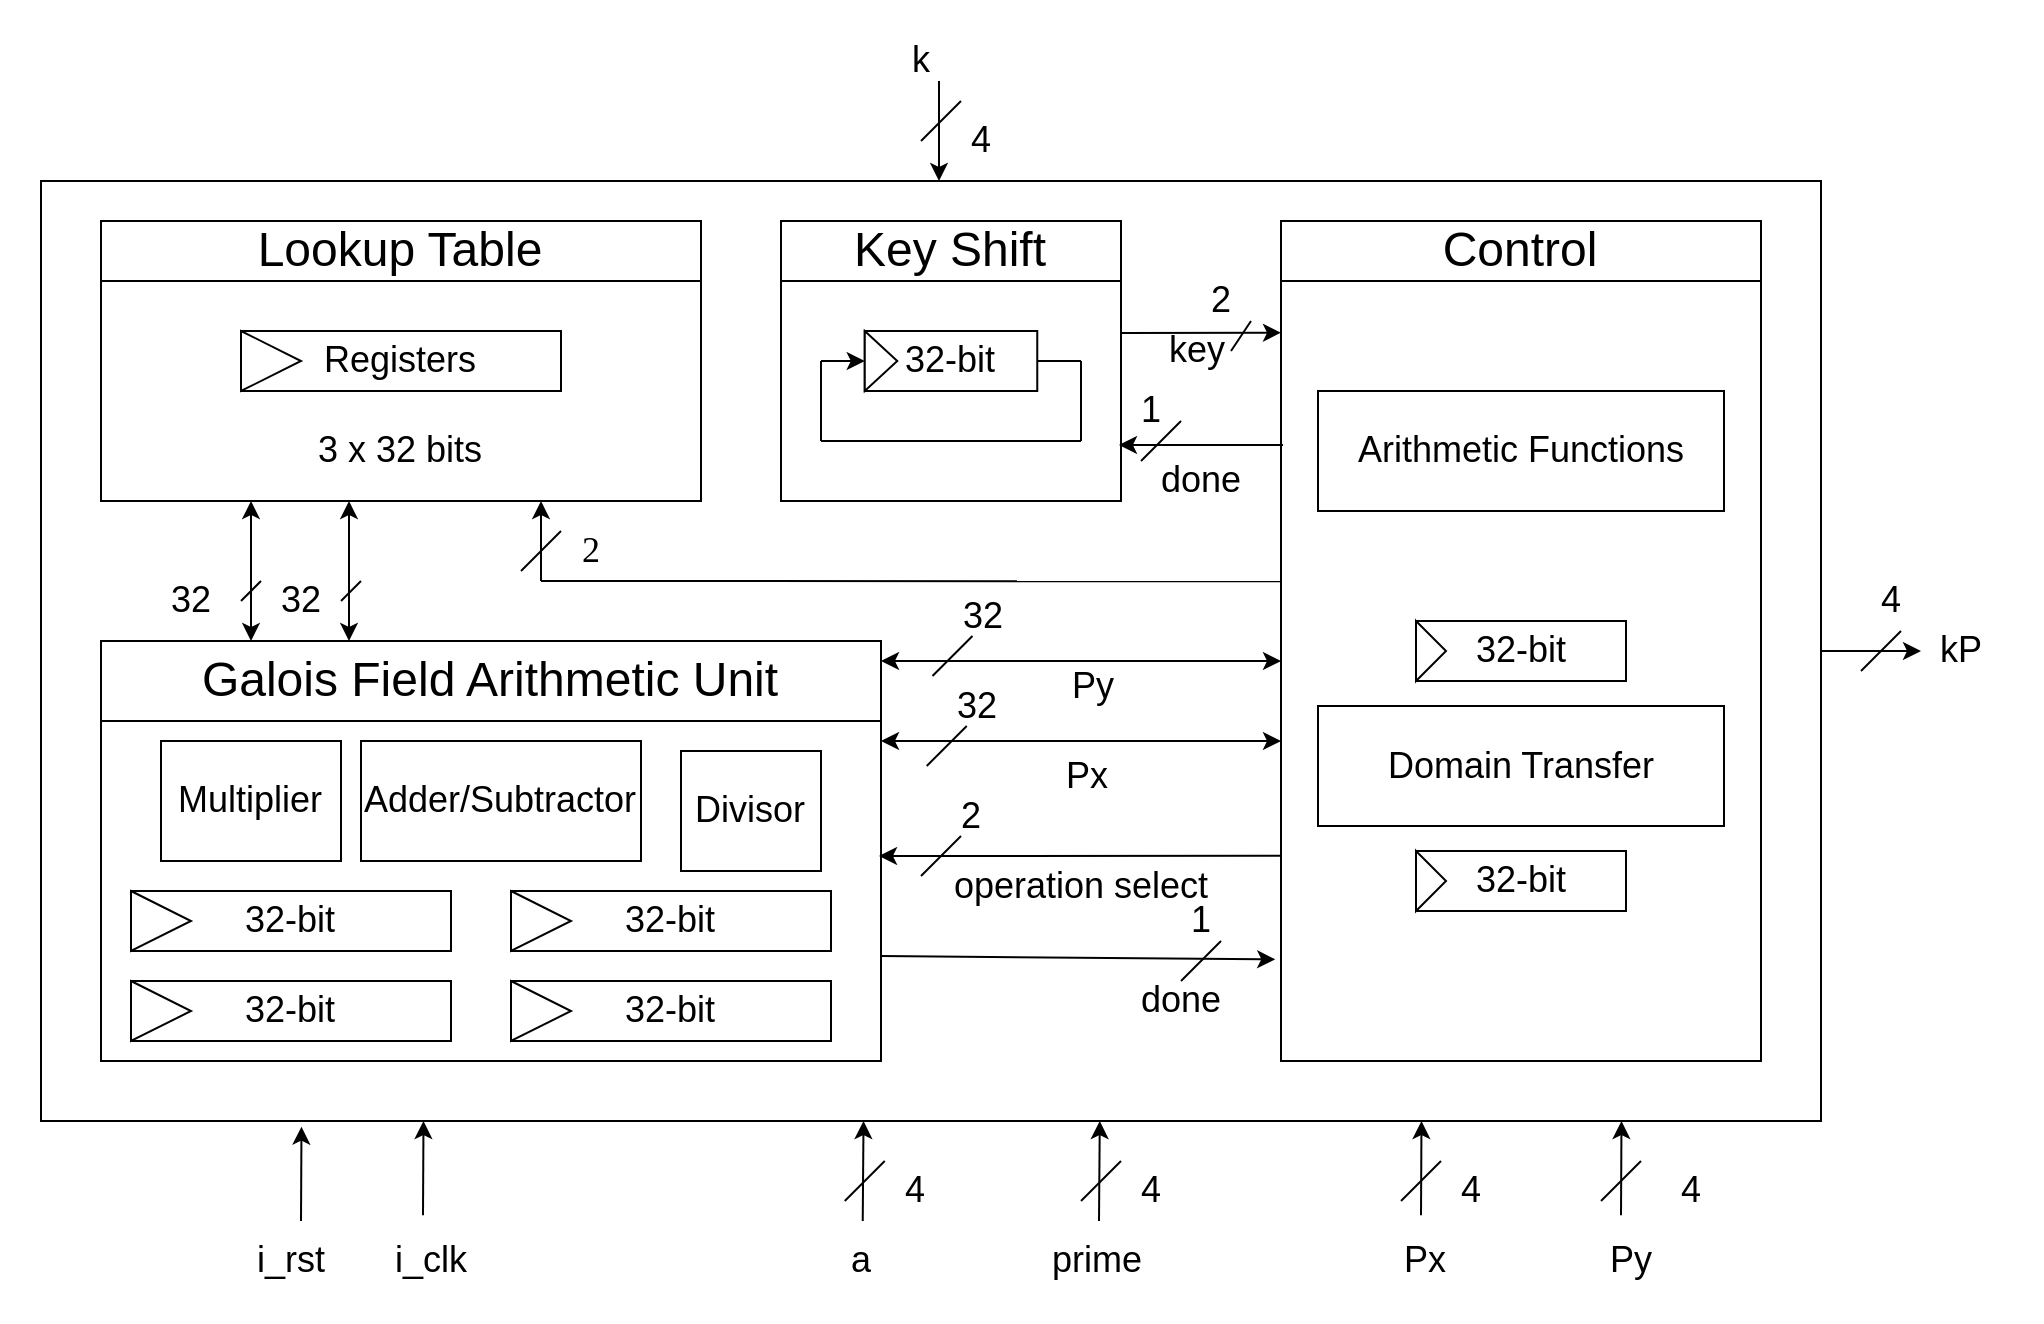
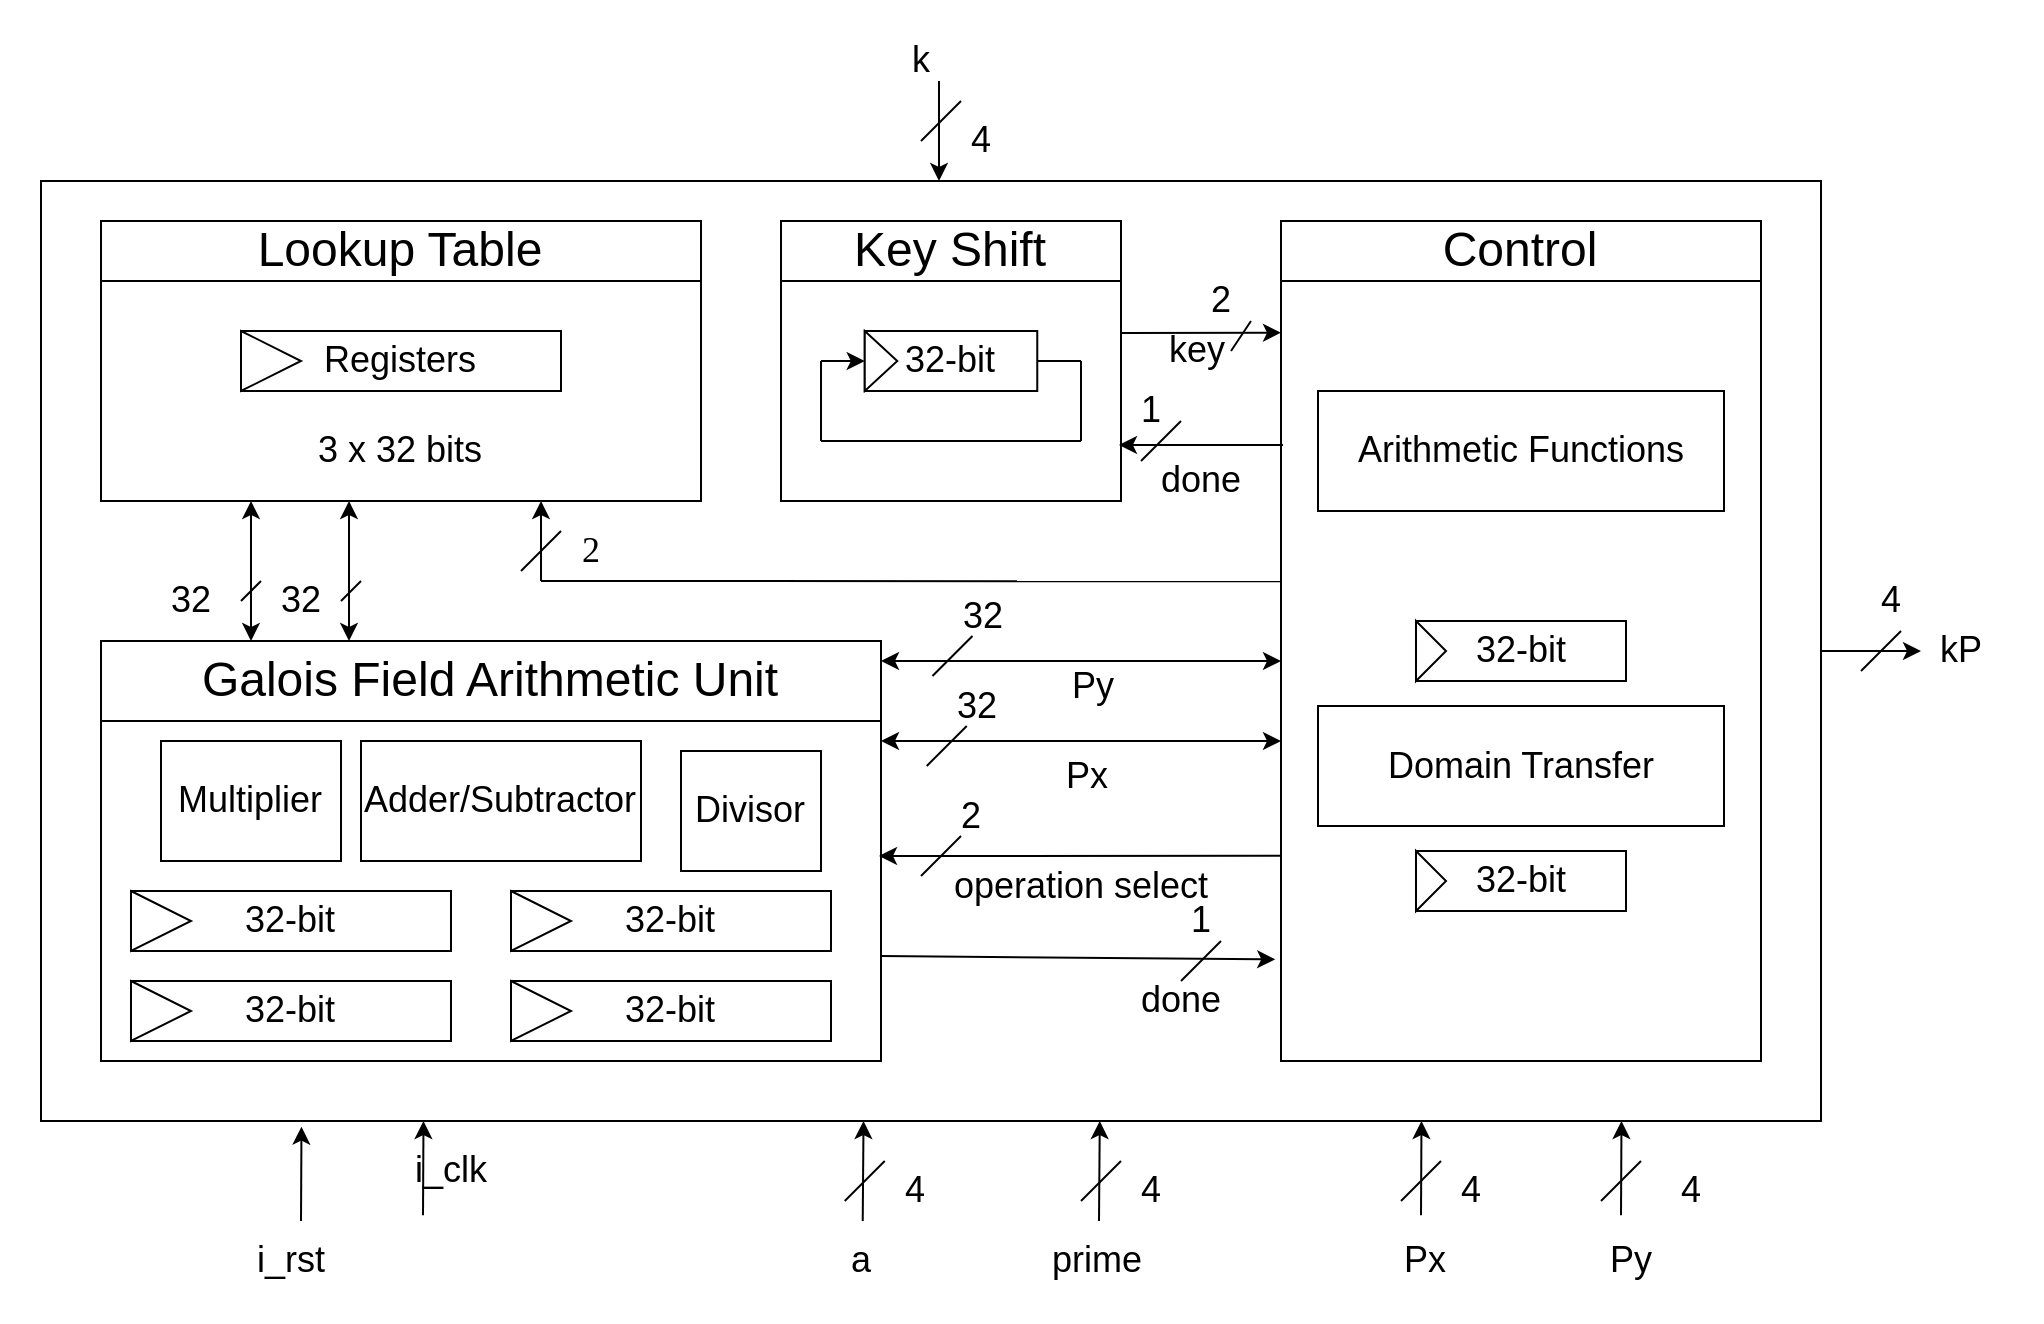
node "i_clk": moved (431, 1261) -> (451, 1171)
